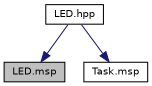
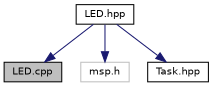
node "LED.msp": label "LED.msp" -> "LED.cpp"
node "msp.h": added
node "Task.msp": label "Task.msp" -> "Task.hpp"
